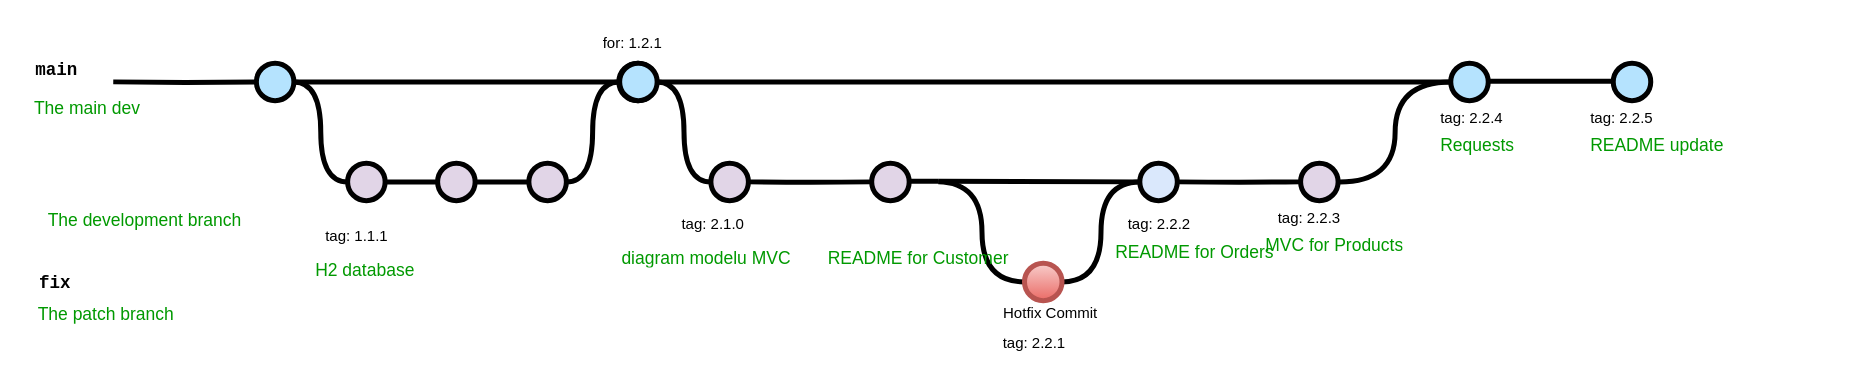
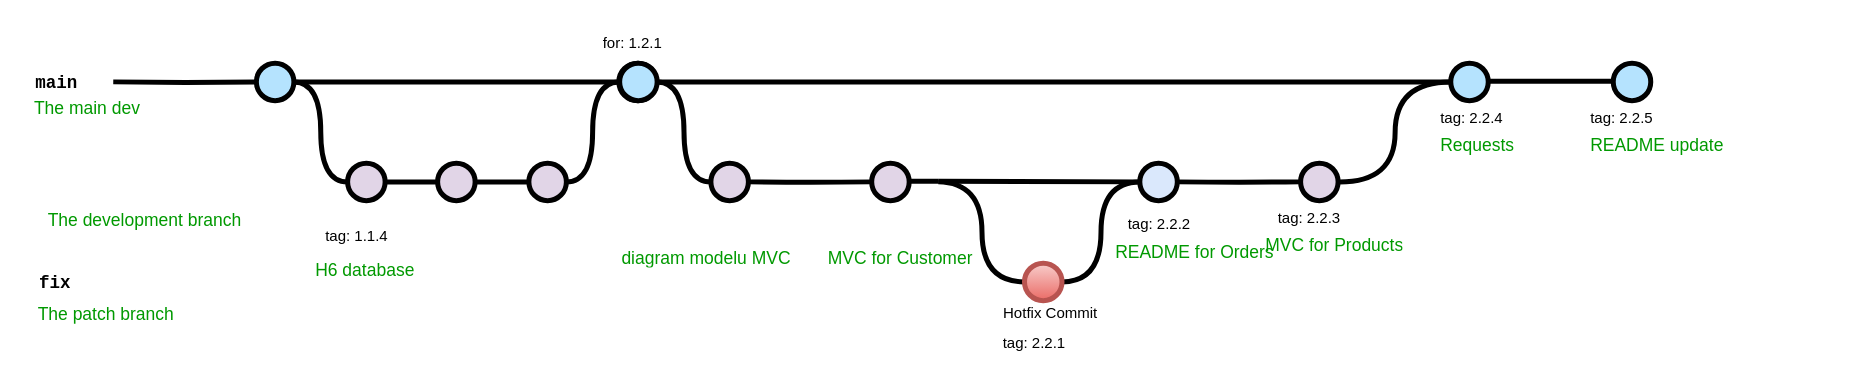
node "main": moved (57, 69) -> (57, 82)
node "tag: 2.1.0": removed
node "tag: 1.1.1": label "tag: 1.1.1" -> "tag: 1.1.4"
node "README for Customer": label "README for Customer" -> "MVC for Customer"
node "H2 database": label "H2 database" -> "H6 database"
